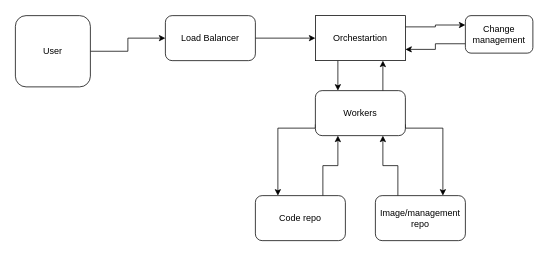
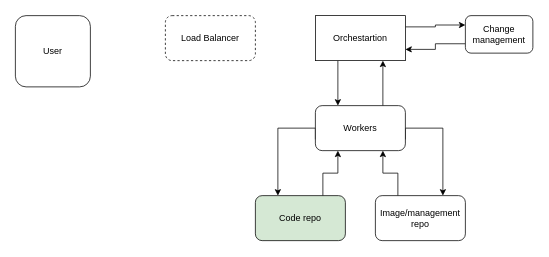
node "Load Balancer": style solid -> dashed
edge "Load Balancer" -> "Orchestartion": removed
edge "User" -> "Load Balancer": removed
node "Workers": moved (360, 113) -> (360, 128)
node "Code repo": fillcolor #ffffff -> #d5e8d4
